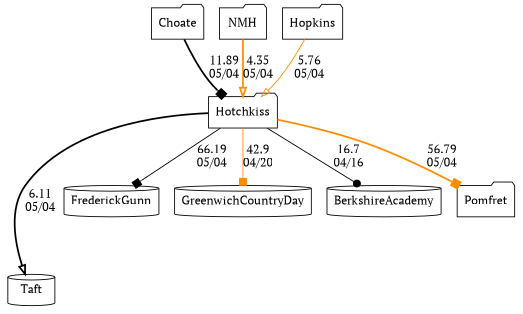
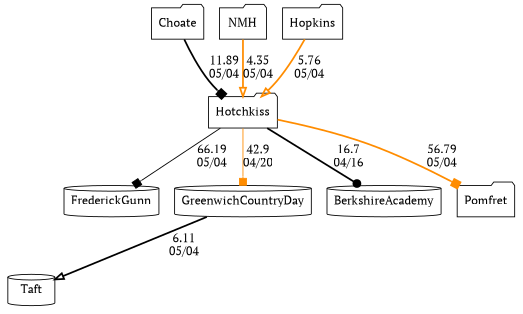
edge "Hopkins" -> "Hotchkiss": style solid -> bold
edge "Hotchkiss" -> "Taft": now "GreenwichCountryDay" -> "Taft"
edge "Hotchkiss" -> "BerkshireAcademy": style solid -> bold
